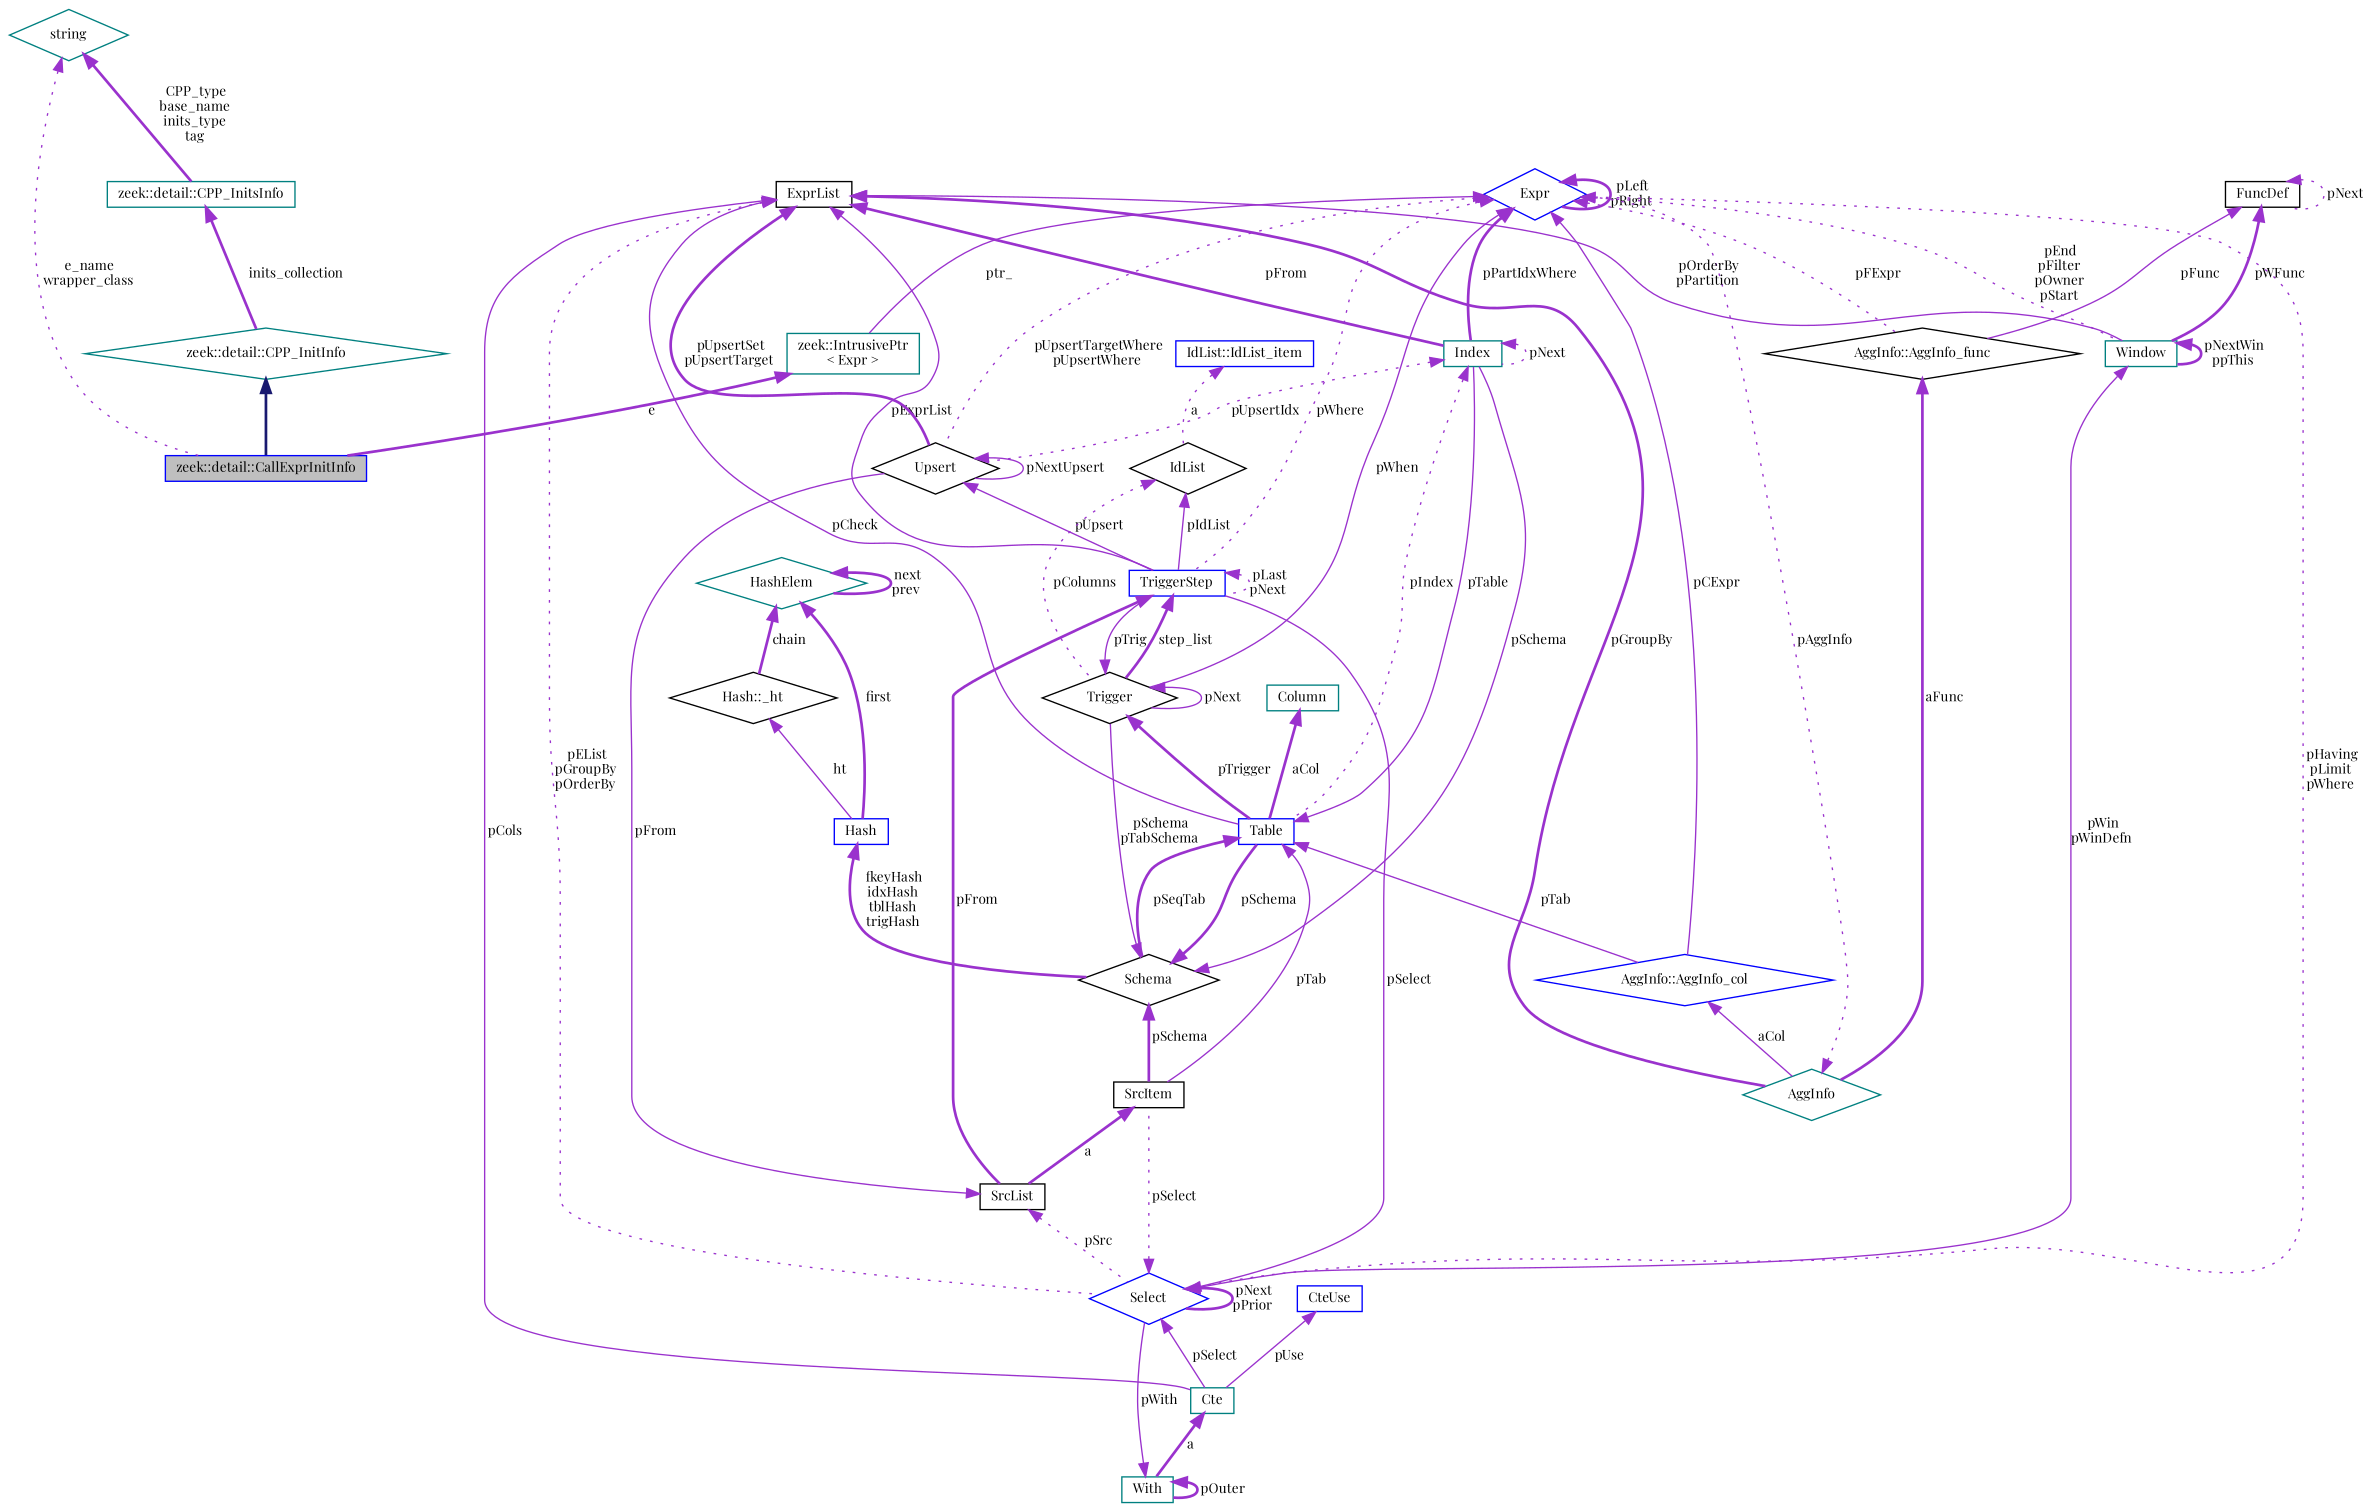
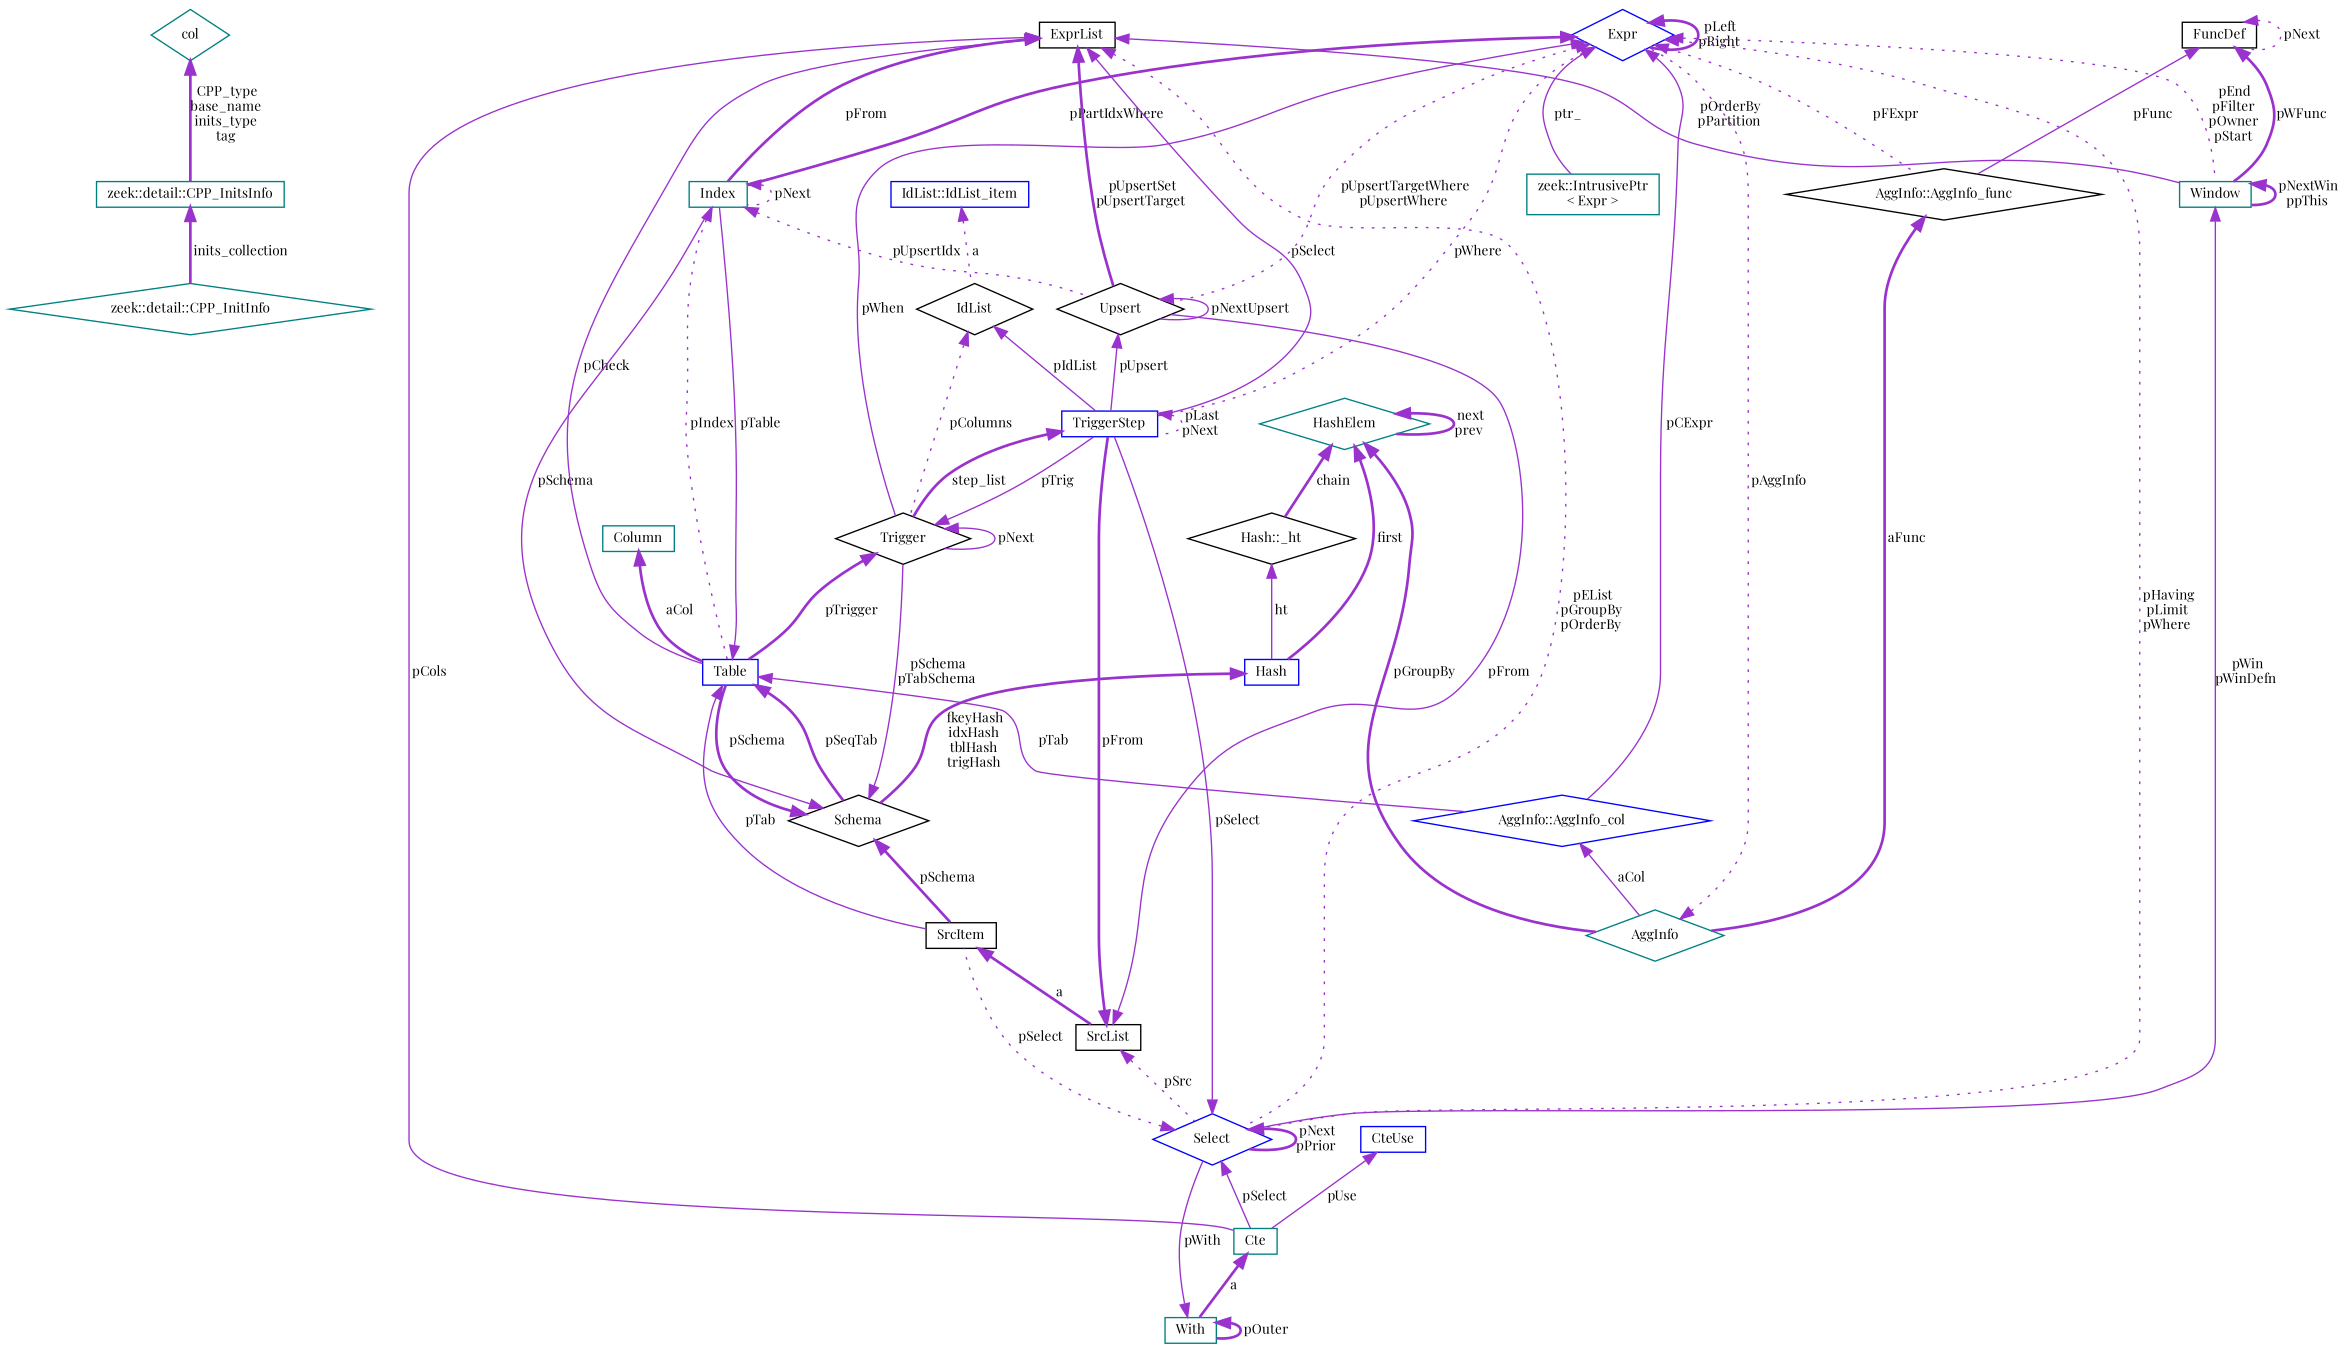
node "string": label "string" -> "col"
edge "TriggerStep" -> "ExprList": label " pExprList" -> " pSelect"
edge "AggInfo" -> "ExprList": now "AggInfo" -> "HashElem"
node "zeek::detail::CallExprInitInfo": removed
edge "SrcList" -> "TriggerStep": reversed
